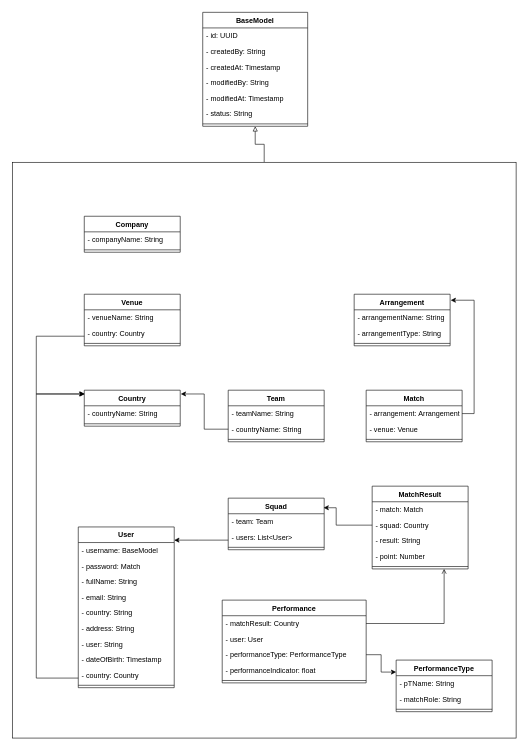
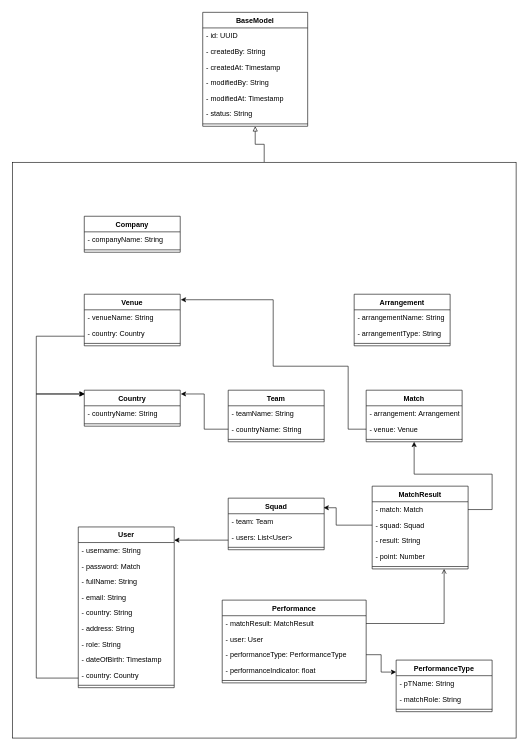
edge "- venue: Venue" -> "Venue": added
edge "- arrangement: Arrangement" -> "Arrangement": removed
edge "- match: Match" -> "Match": added
node "- squad: Country": label "- squad: Country" -> "- squad: Squad"
node "- username: BaseModel": label "- username: BaseModel" -> "- username: String"
node "- matchResult: Country": label "- matchResult: Country" -> "- matchResult: MatchResult"
node "- user: String": label "- user: String" -> "- role: String"
